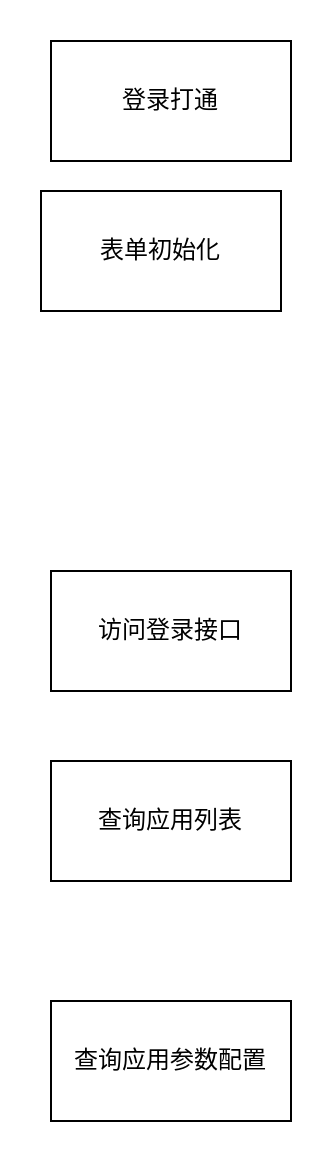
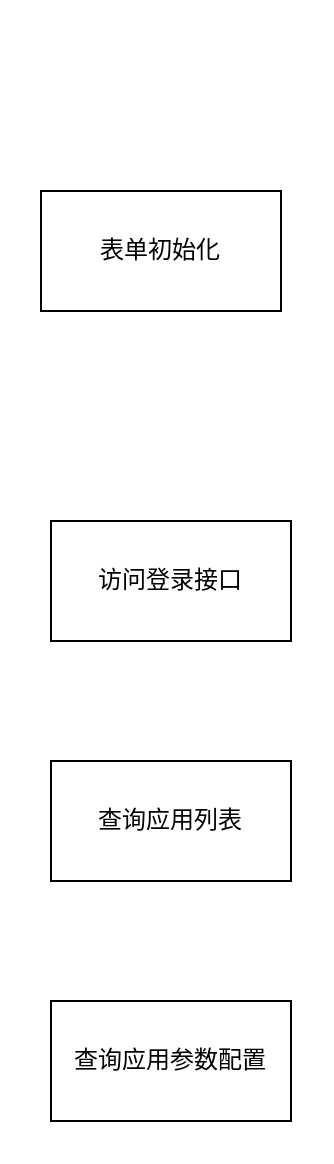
node "登录打通": removed
node "访问登录接口": moved (171, 631) -> (171, 581)
